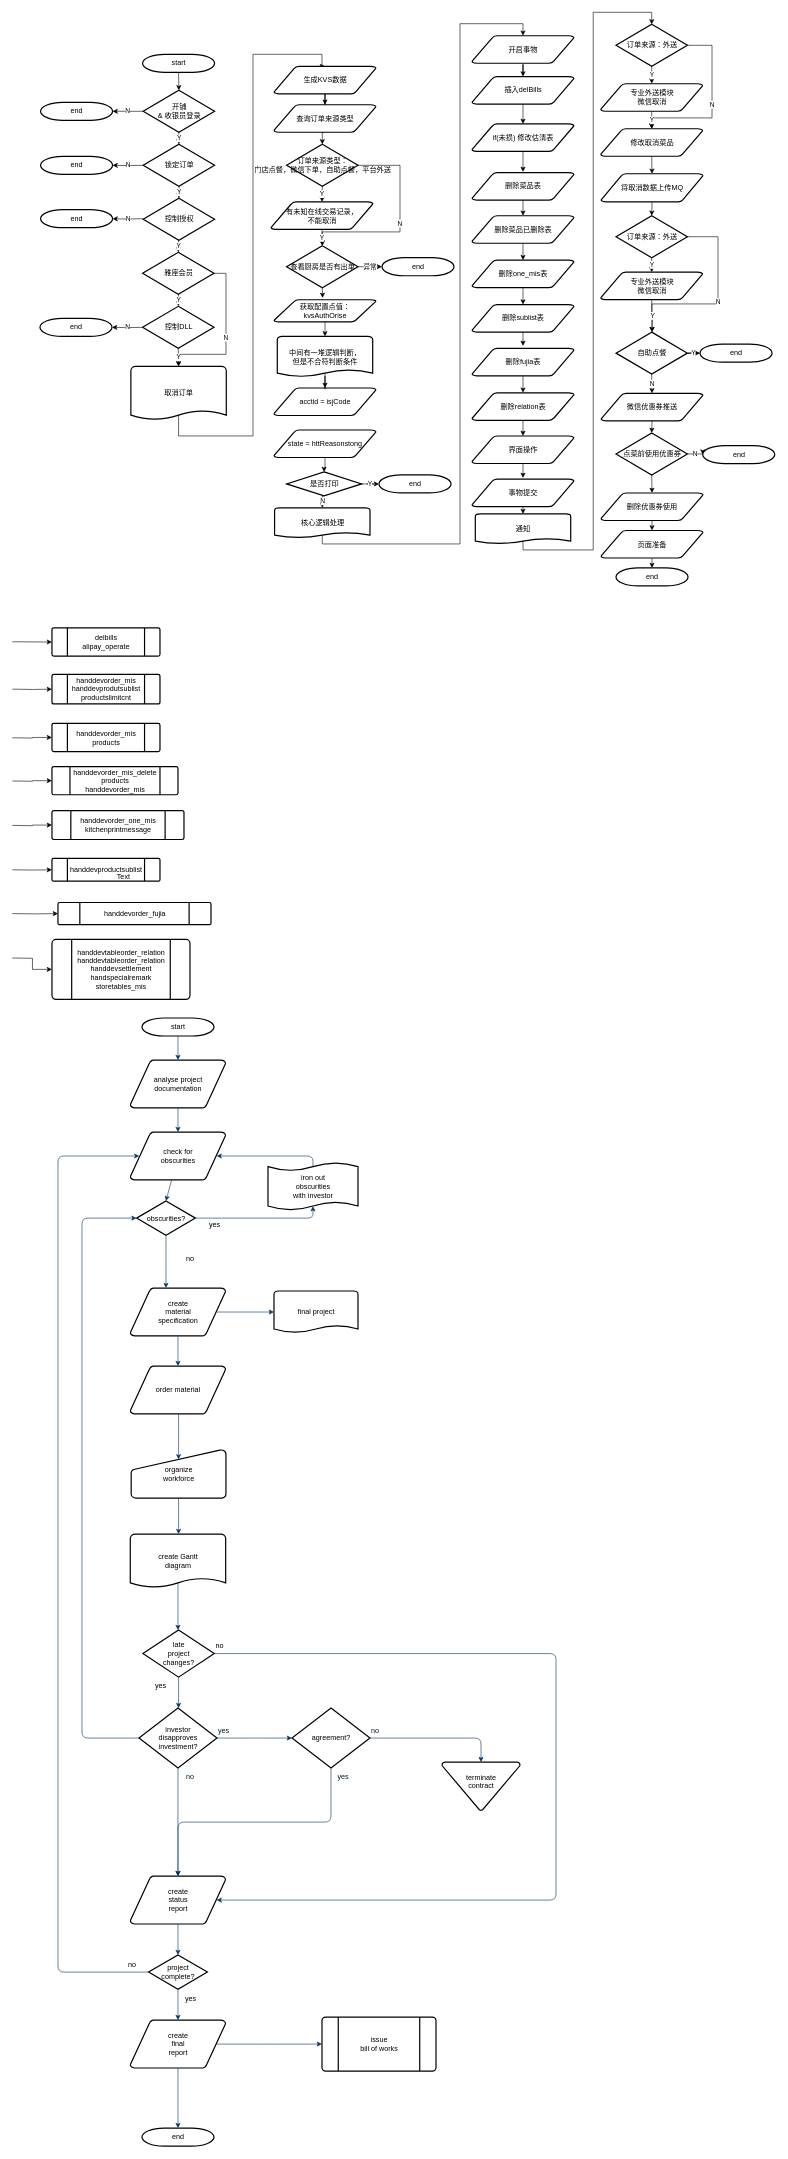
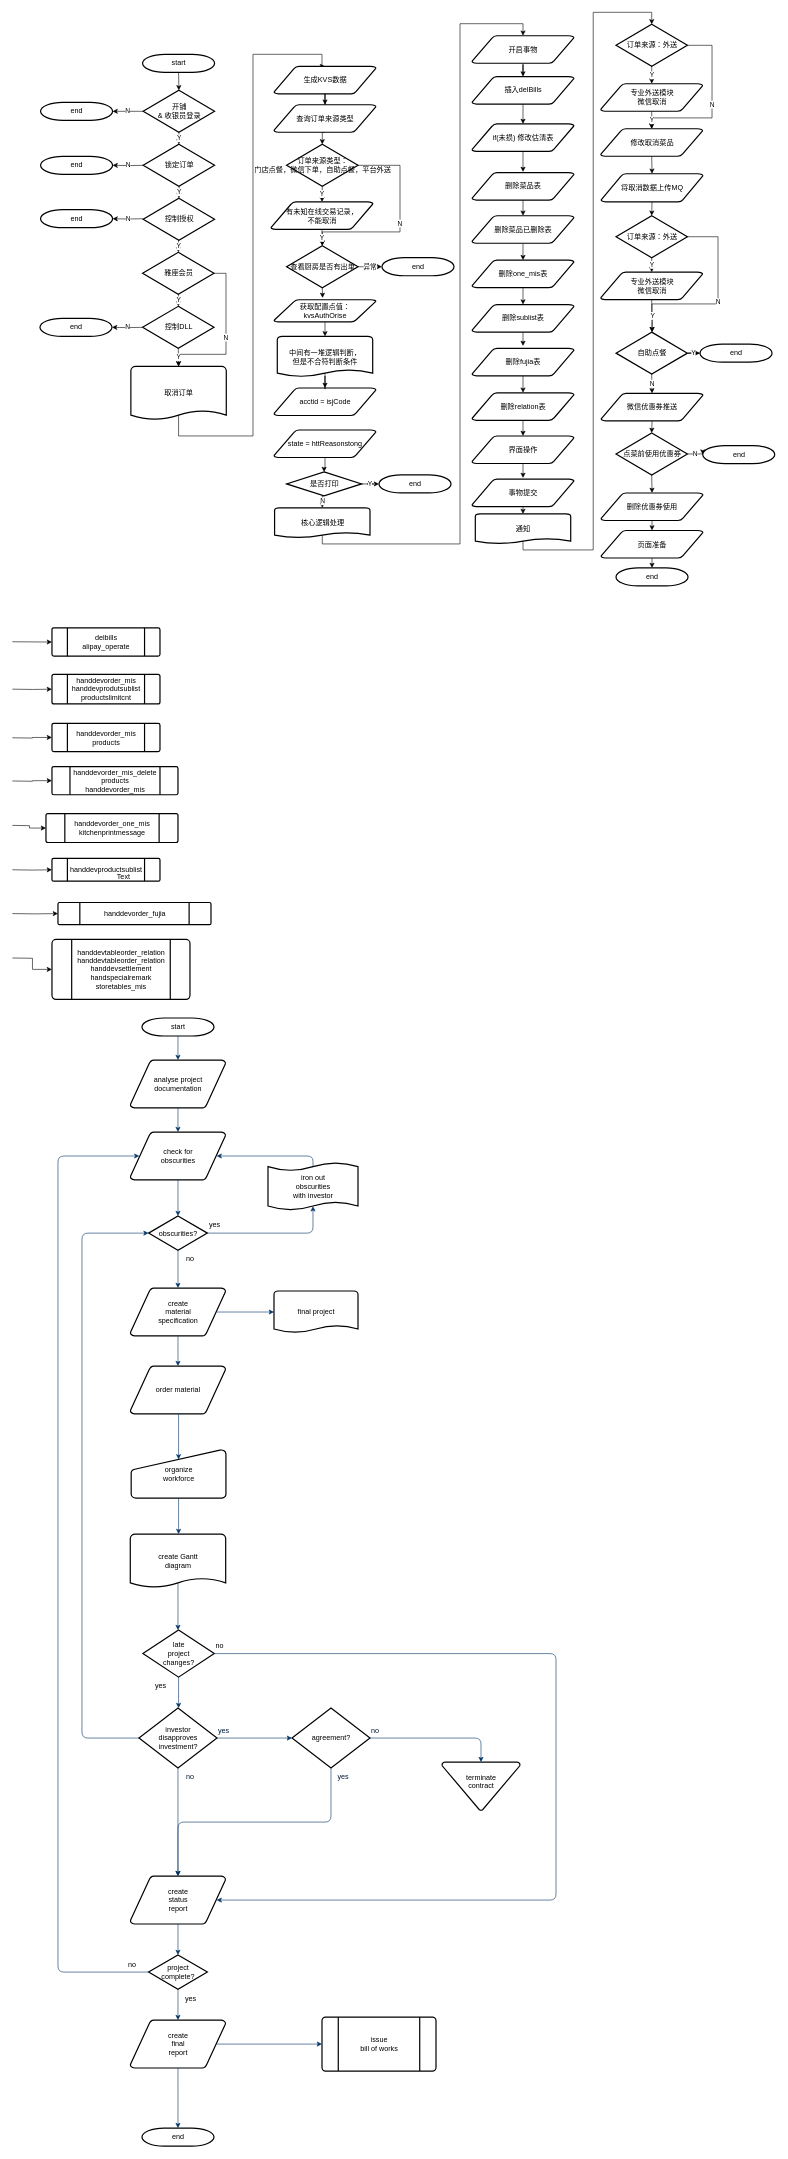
node "handdevorder_one_mis kitchenprintmessage": moved (118, 825) -> (112, 828)
node "obscurities?": moved (166, 1218) -> (178, 1233)
